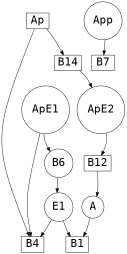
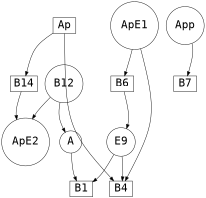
edge "ApE2" -> "B12": reversed
node "B6": shape circle -> box
node "B12": shape box -> circle
node "E1": label "E1" -> "E9"
